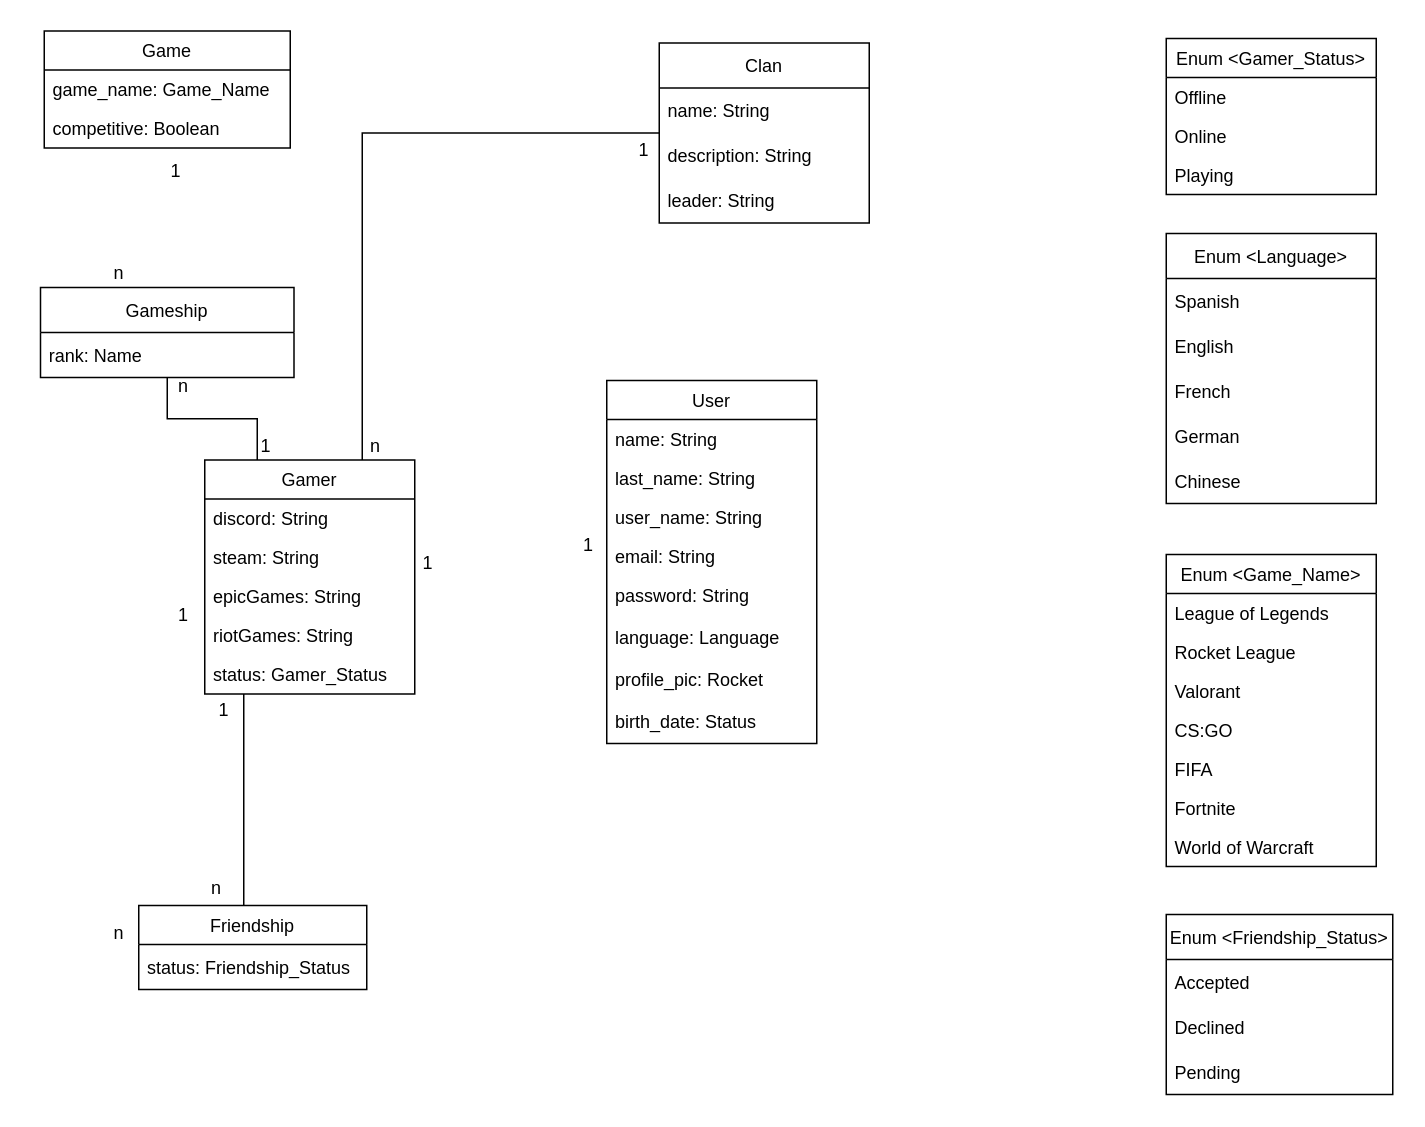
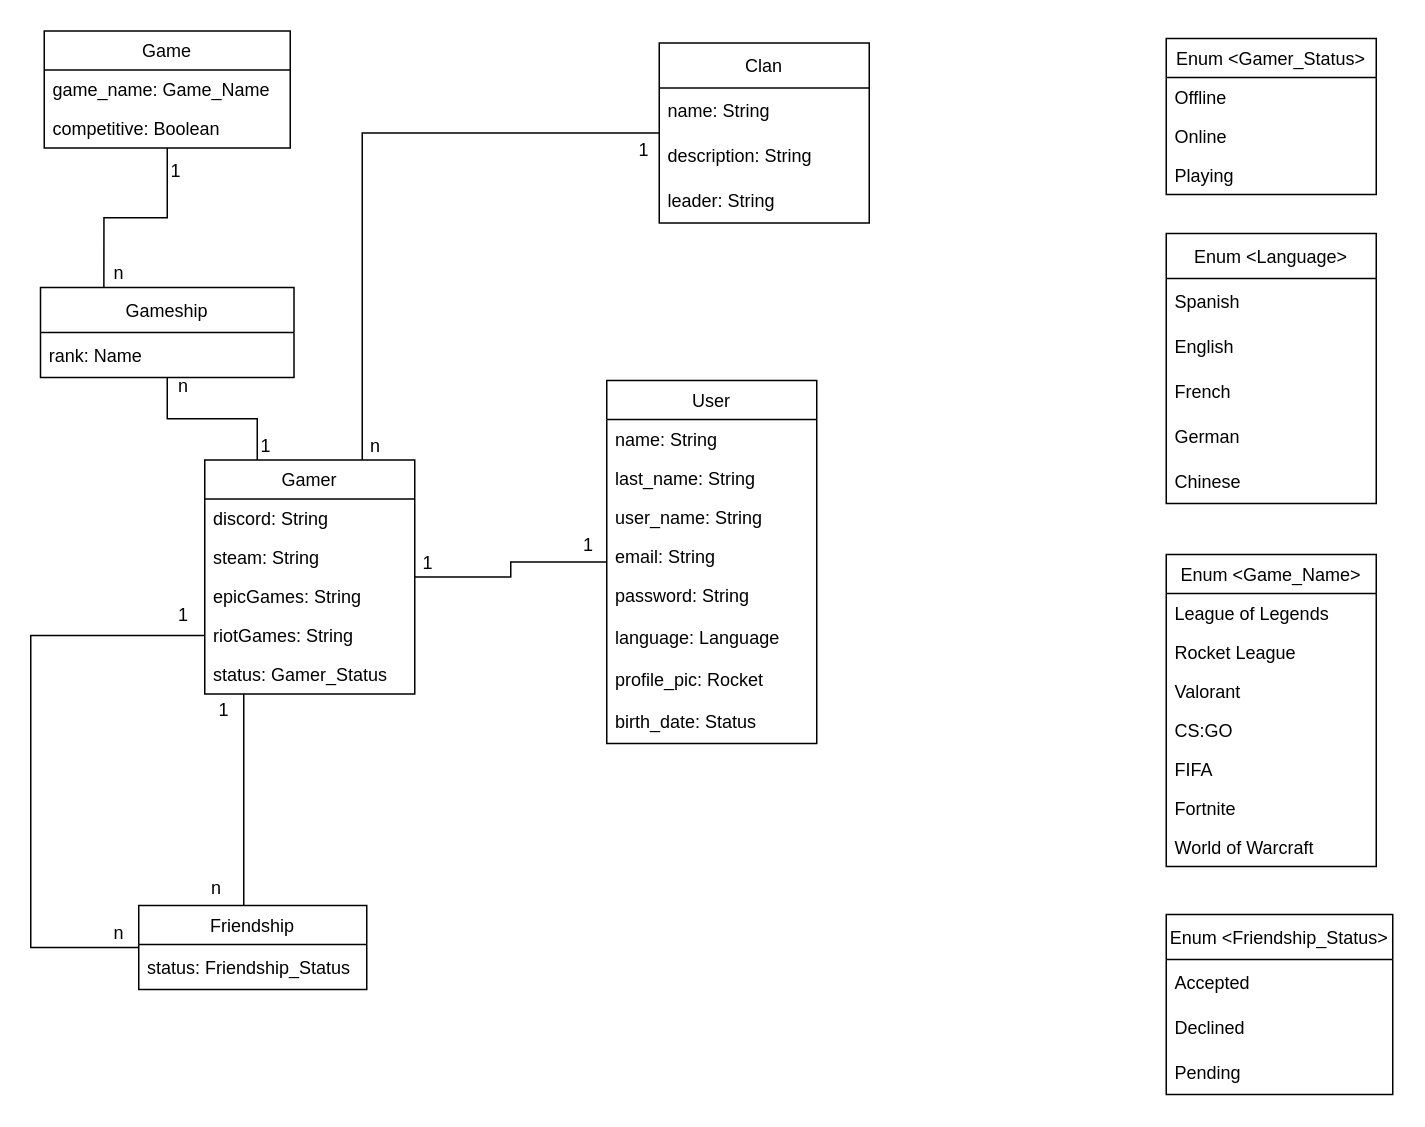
edge "Game" -- "Gameship": added
edge "User" -- "Gamer": added
edge "riotGames: String" -- "Friendship": added
